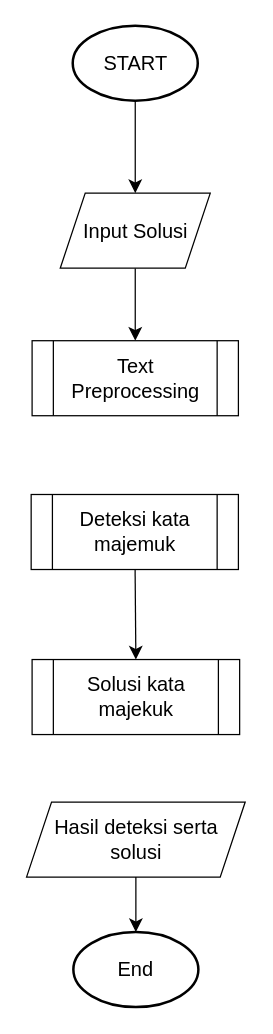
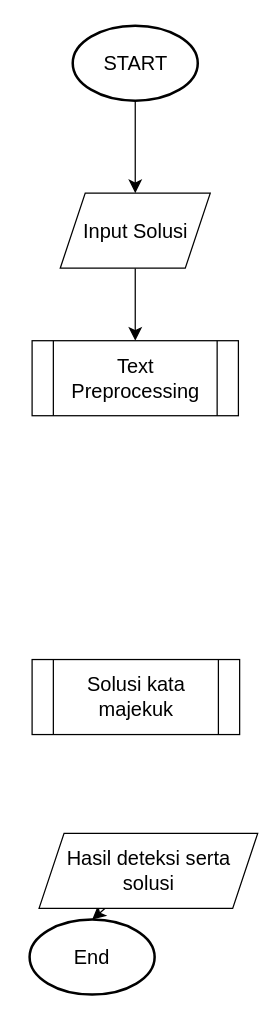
node "Deteksi kata majemuk": removed
edge "Deteksi kata majemuk" -> "Solusi kata majekuk": removed
node "Hasil deteksi serta solusi": moved (136, 839) -> (148, 871)
node "End": moved (136, 969) -> (92, 957)
